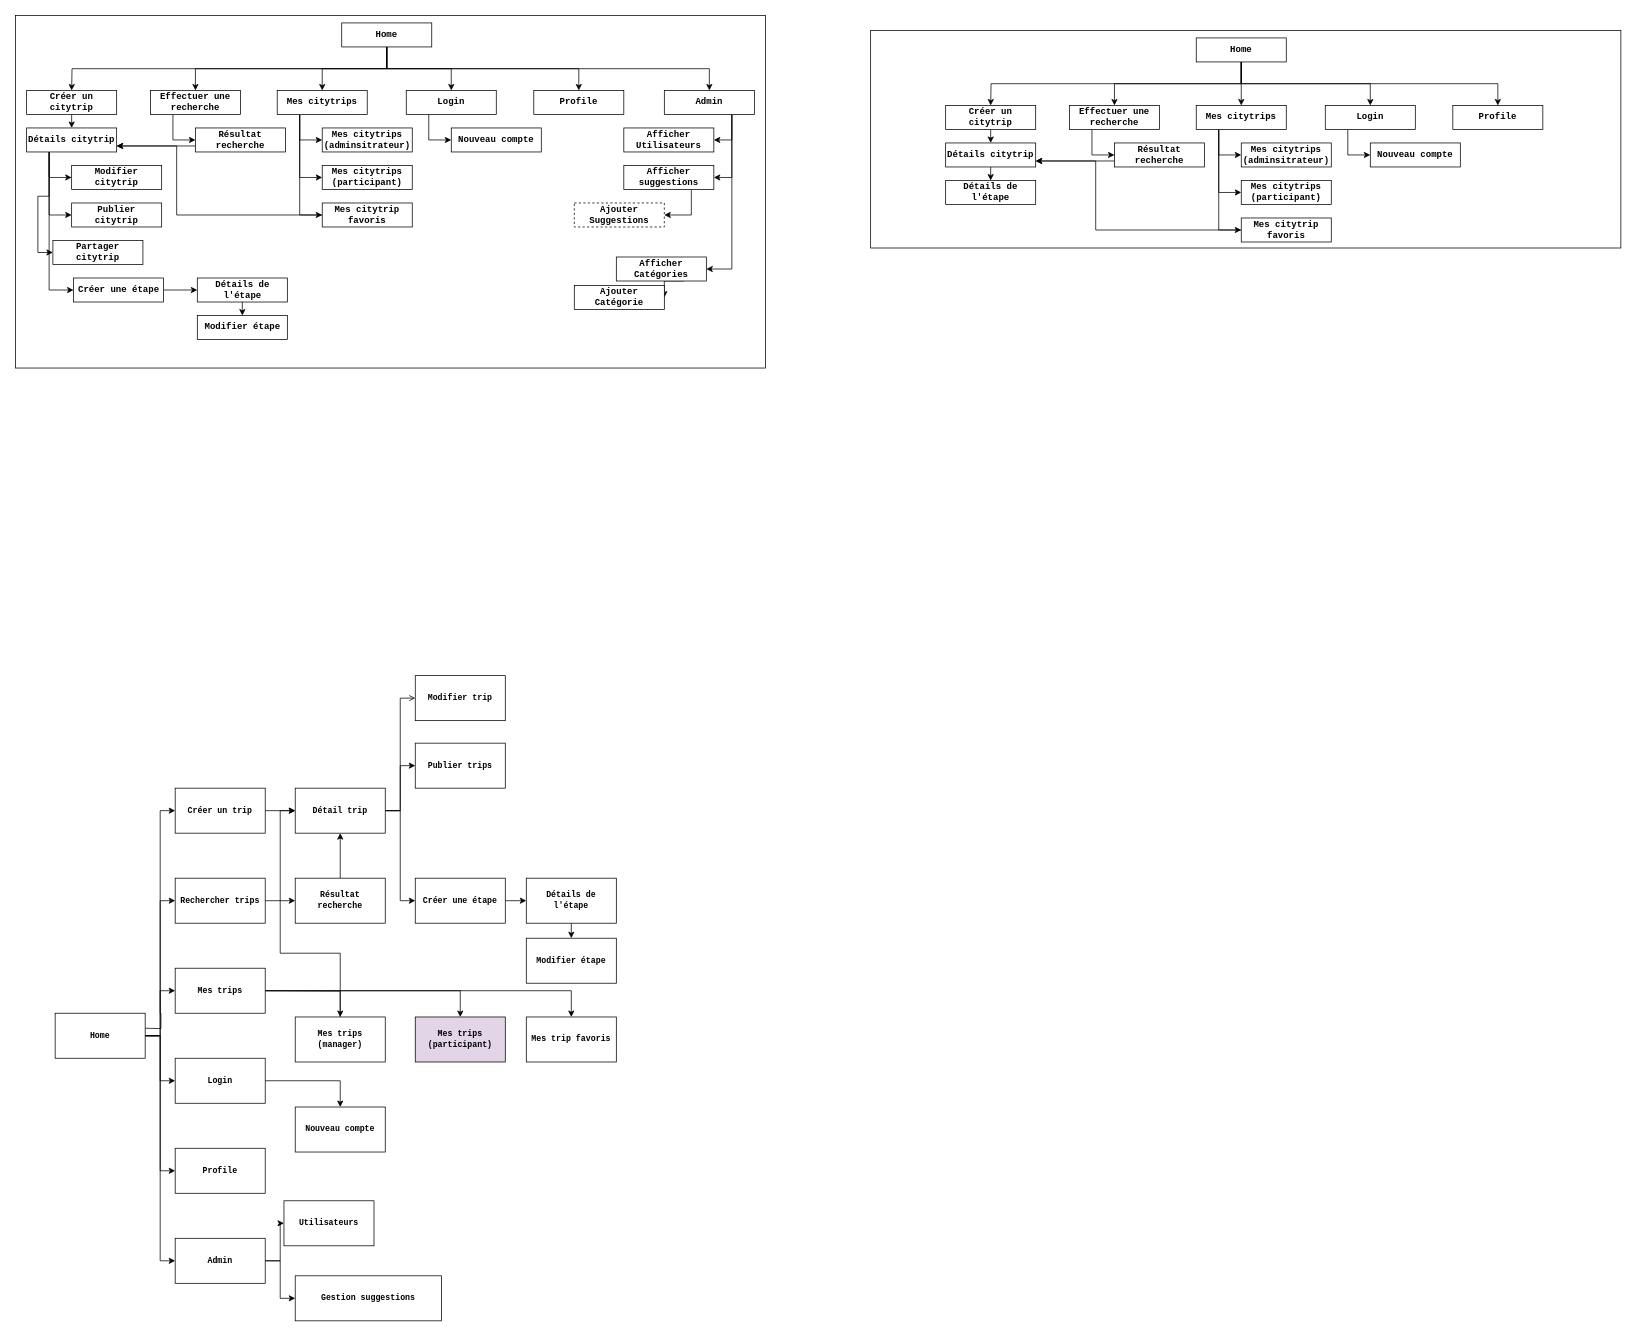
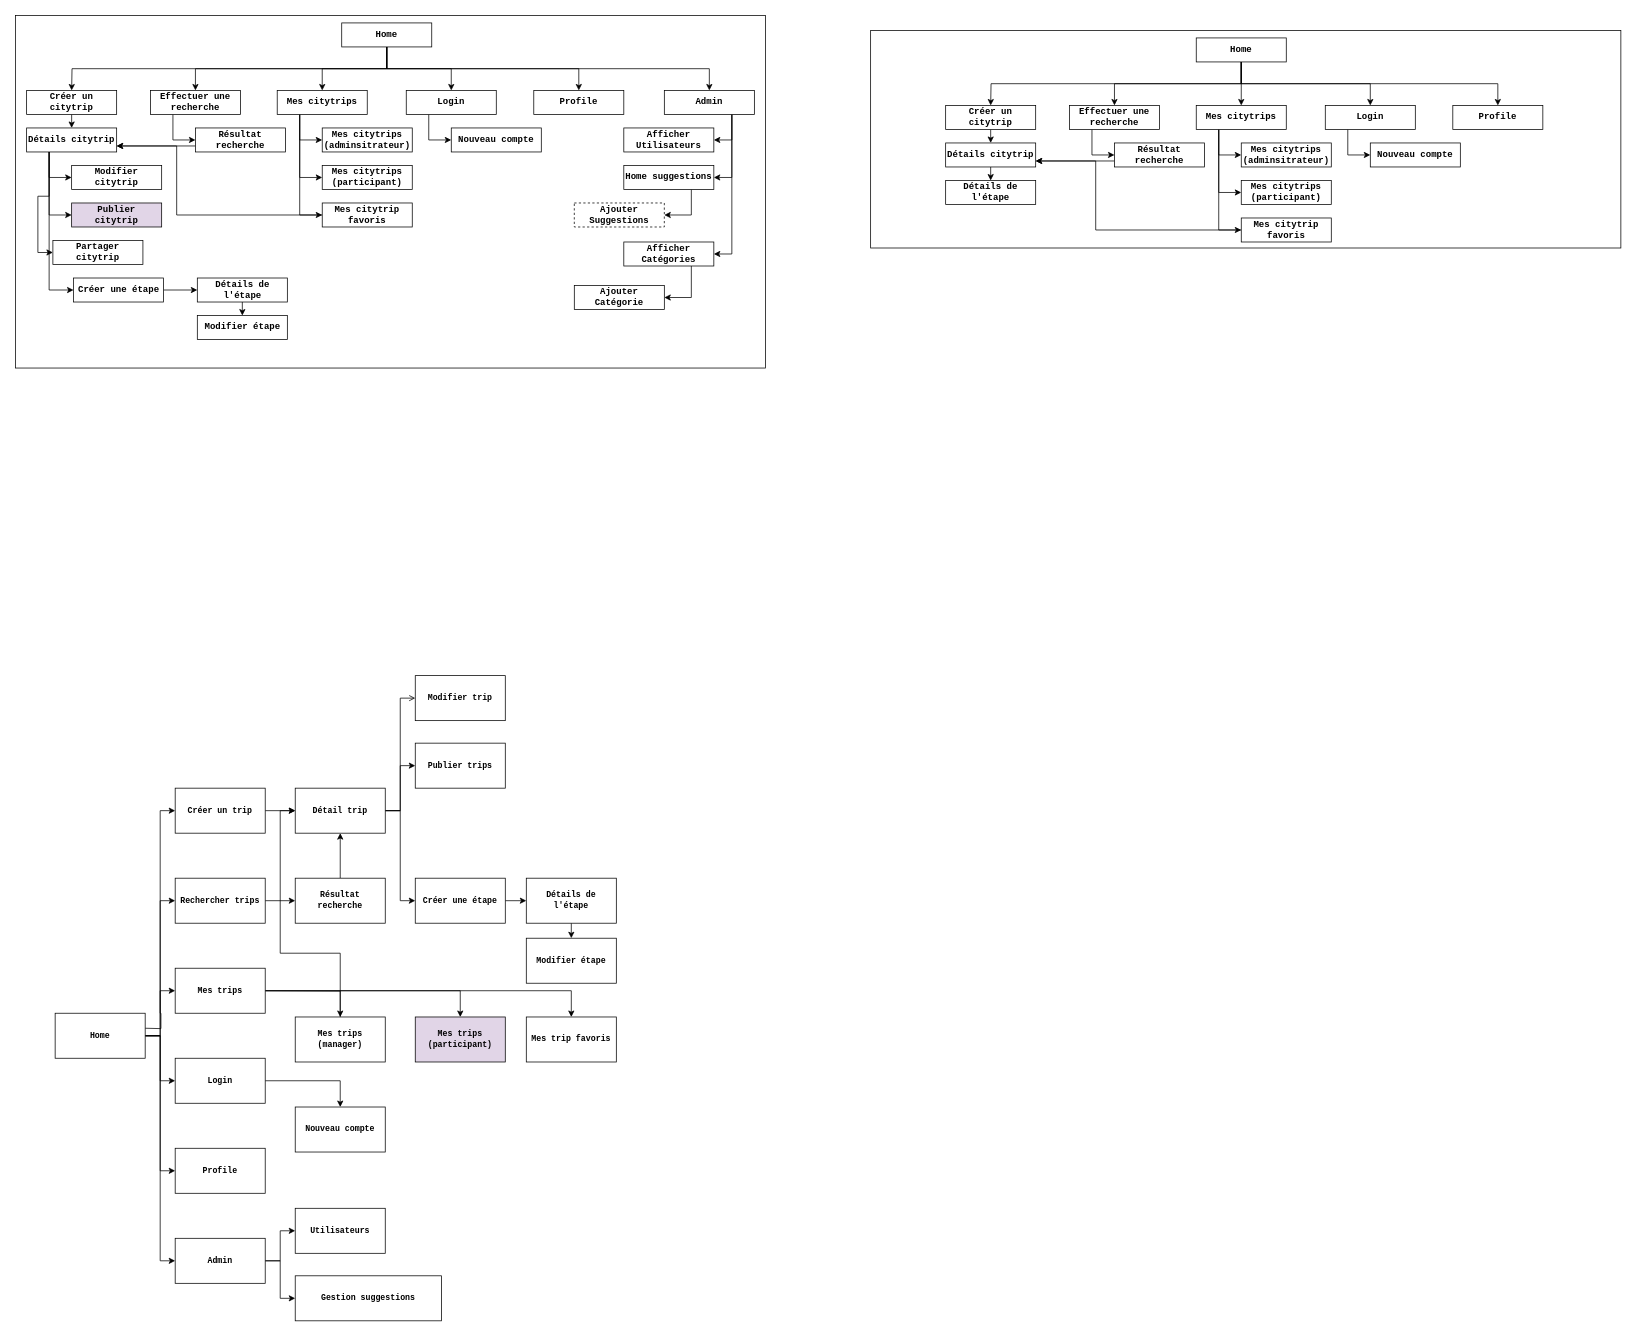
node "Afficher suggestions": label "Afficher suggestions" -> "Home suggestions"
node "Publier citytrip": fillcolor #ffffff -> #e1d5e7
node "Afficher Catégories": moved (661, 269) -> (669, 254)
node "Utilisateurs": moved (329, 1223) -> (340, 1230)
